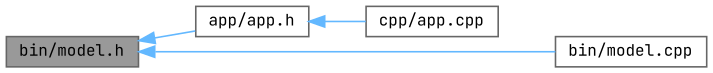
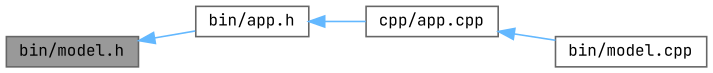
node "app/app.h": label "app/app.h" -> "bin/app.h"
edge "bin/model.cpp" -> "bin/model.h": now "bin/model.cpp" -> "cpp/app.cpp"
